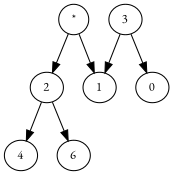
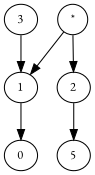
edge "3" -> "0": now "1" -> "0"
node "4": label "4" -> "5"
node "6": removed
